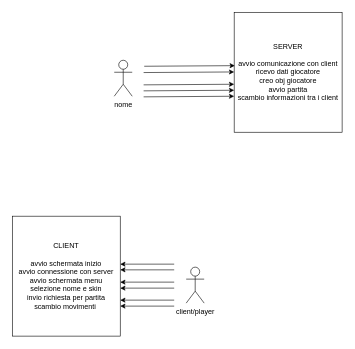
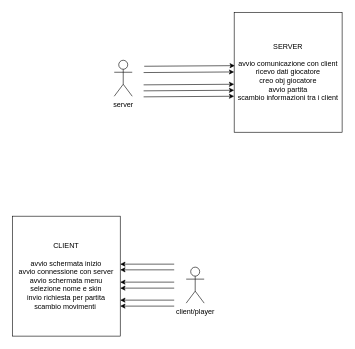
node "nome": label "nome" -> "server"
